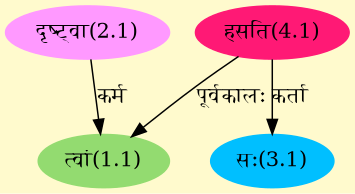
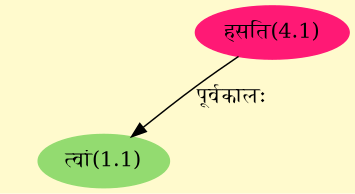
node "दृष्ट्वा(2.1)": removed
node "सः(3.1)": removed
